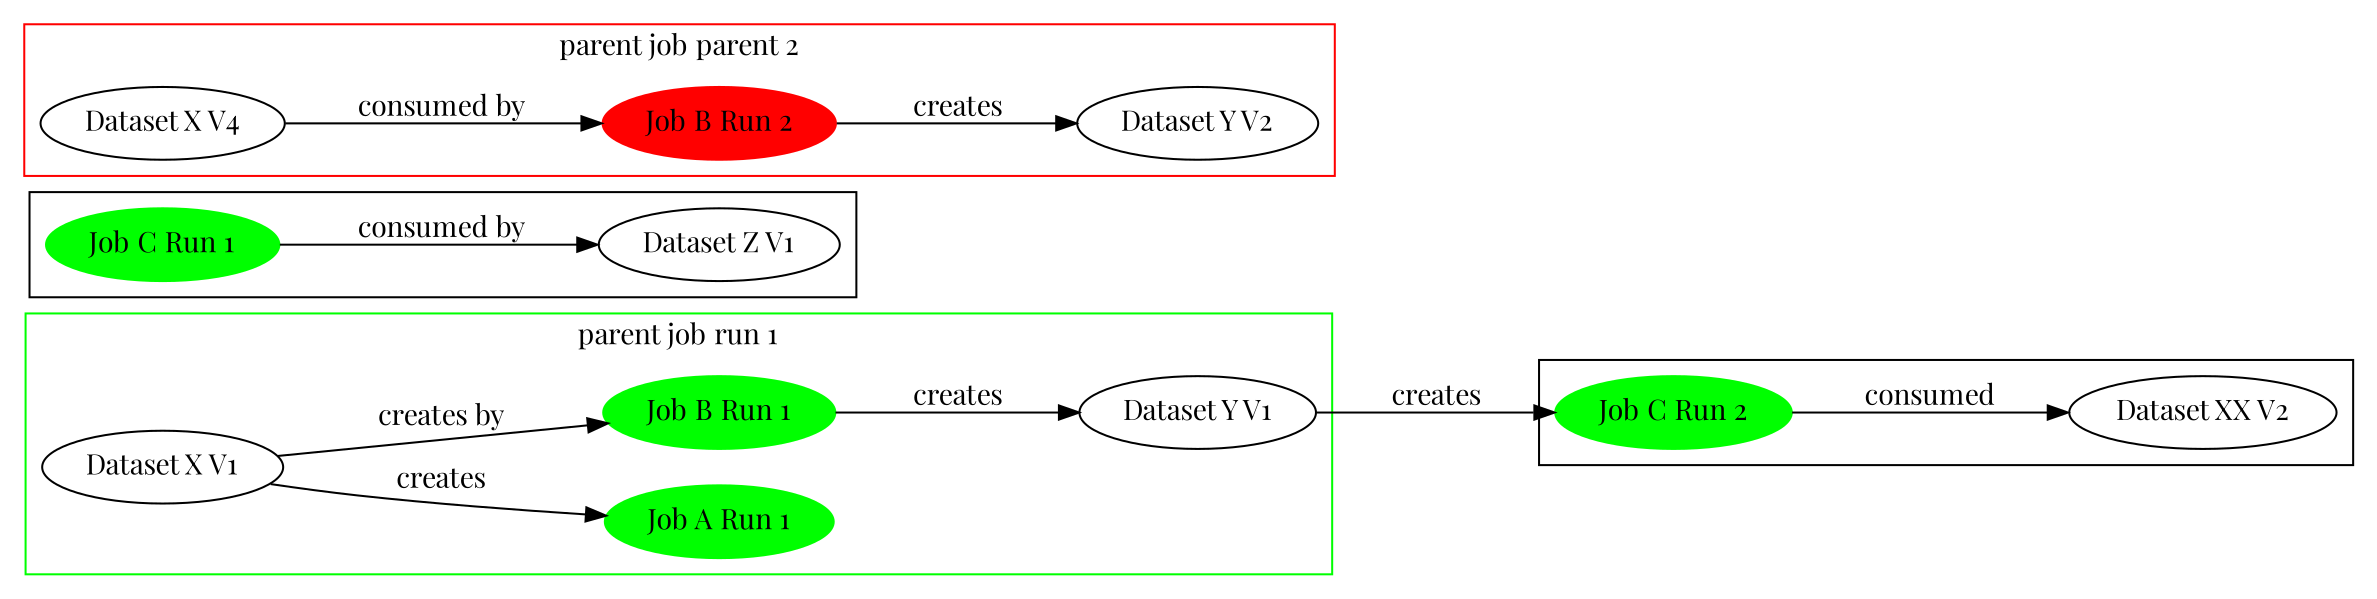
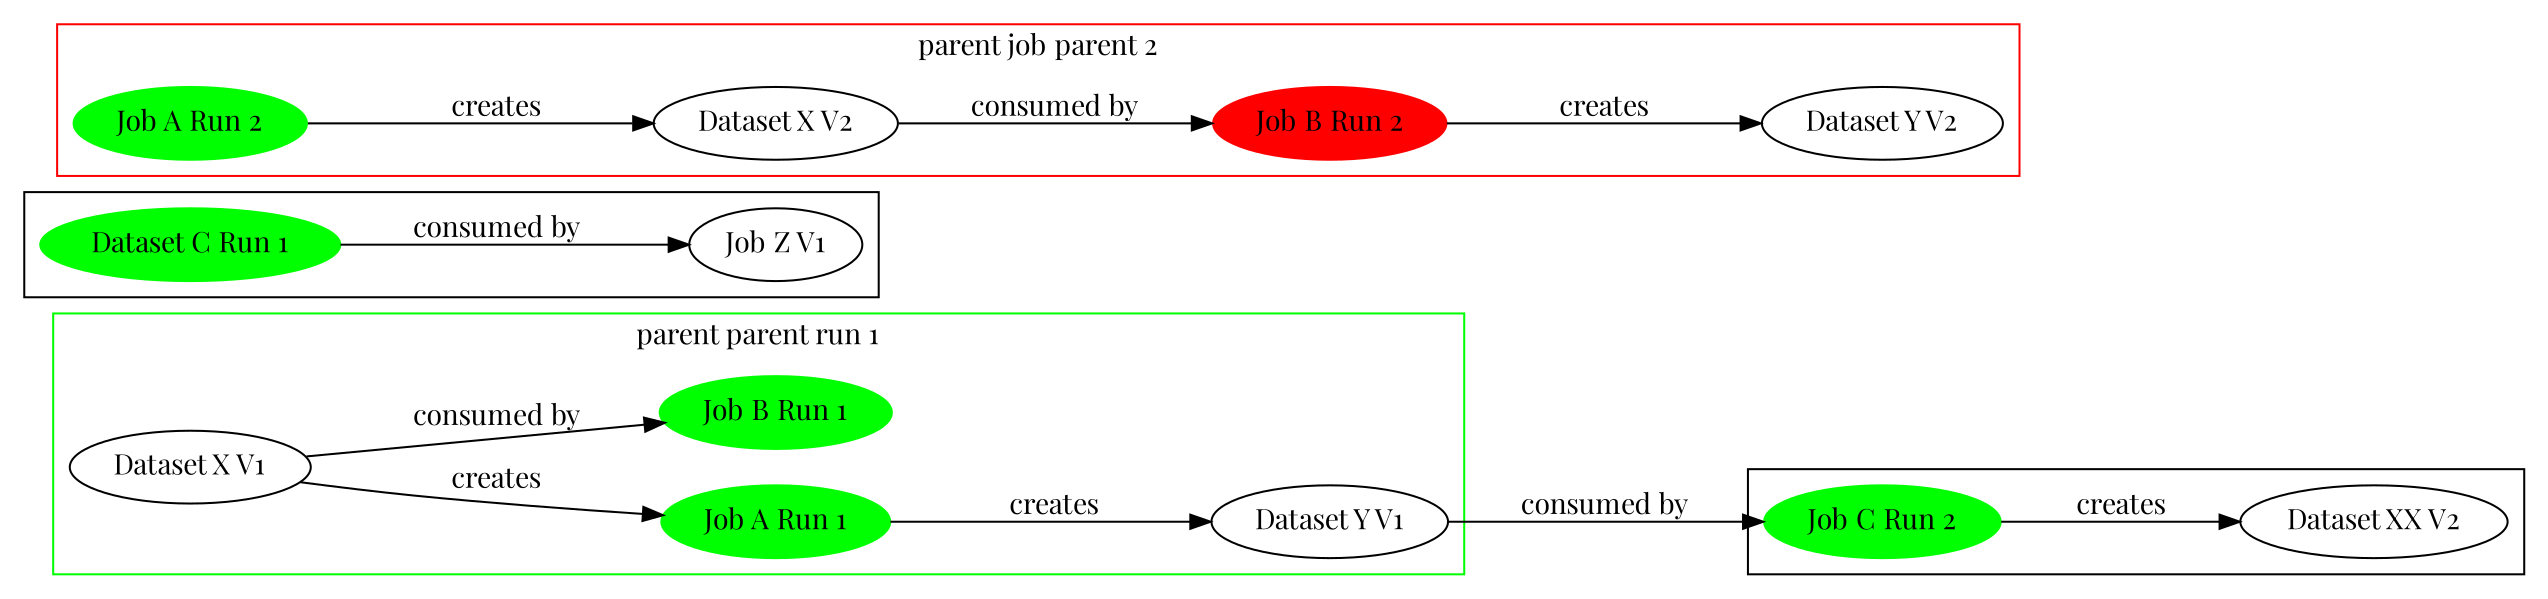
node "Dataset X V4": label "Dataset X V4" -> "Dataset X V2"
node "Job A Run 2": added
node "Job C Run 1": label "Job C Run 1" -> "Dataset C Run 1"
node "Dataset Z V1": label "Dataset Z V1" -> "Job Z V1"
cluster "parent job run 1": label "parent job run 1" -> "parent parent run 1"
edge "Dataset Y V1" -> "Job C Run 2": label "creates" -> "consumed by"
edge "Job C Run 2" -> "Dataset XX V2": label "consumed" -> "creates"
edge "Job B Run 1" -> "Dataset Y V1": now "Job A Run 1" -> "Dataset Y V1"
edge "Dataset X V1" -> "Job B Run 1": label "creates by" -> "consumed by"
